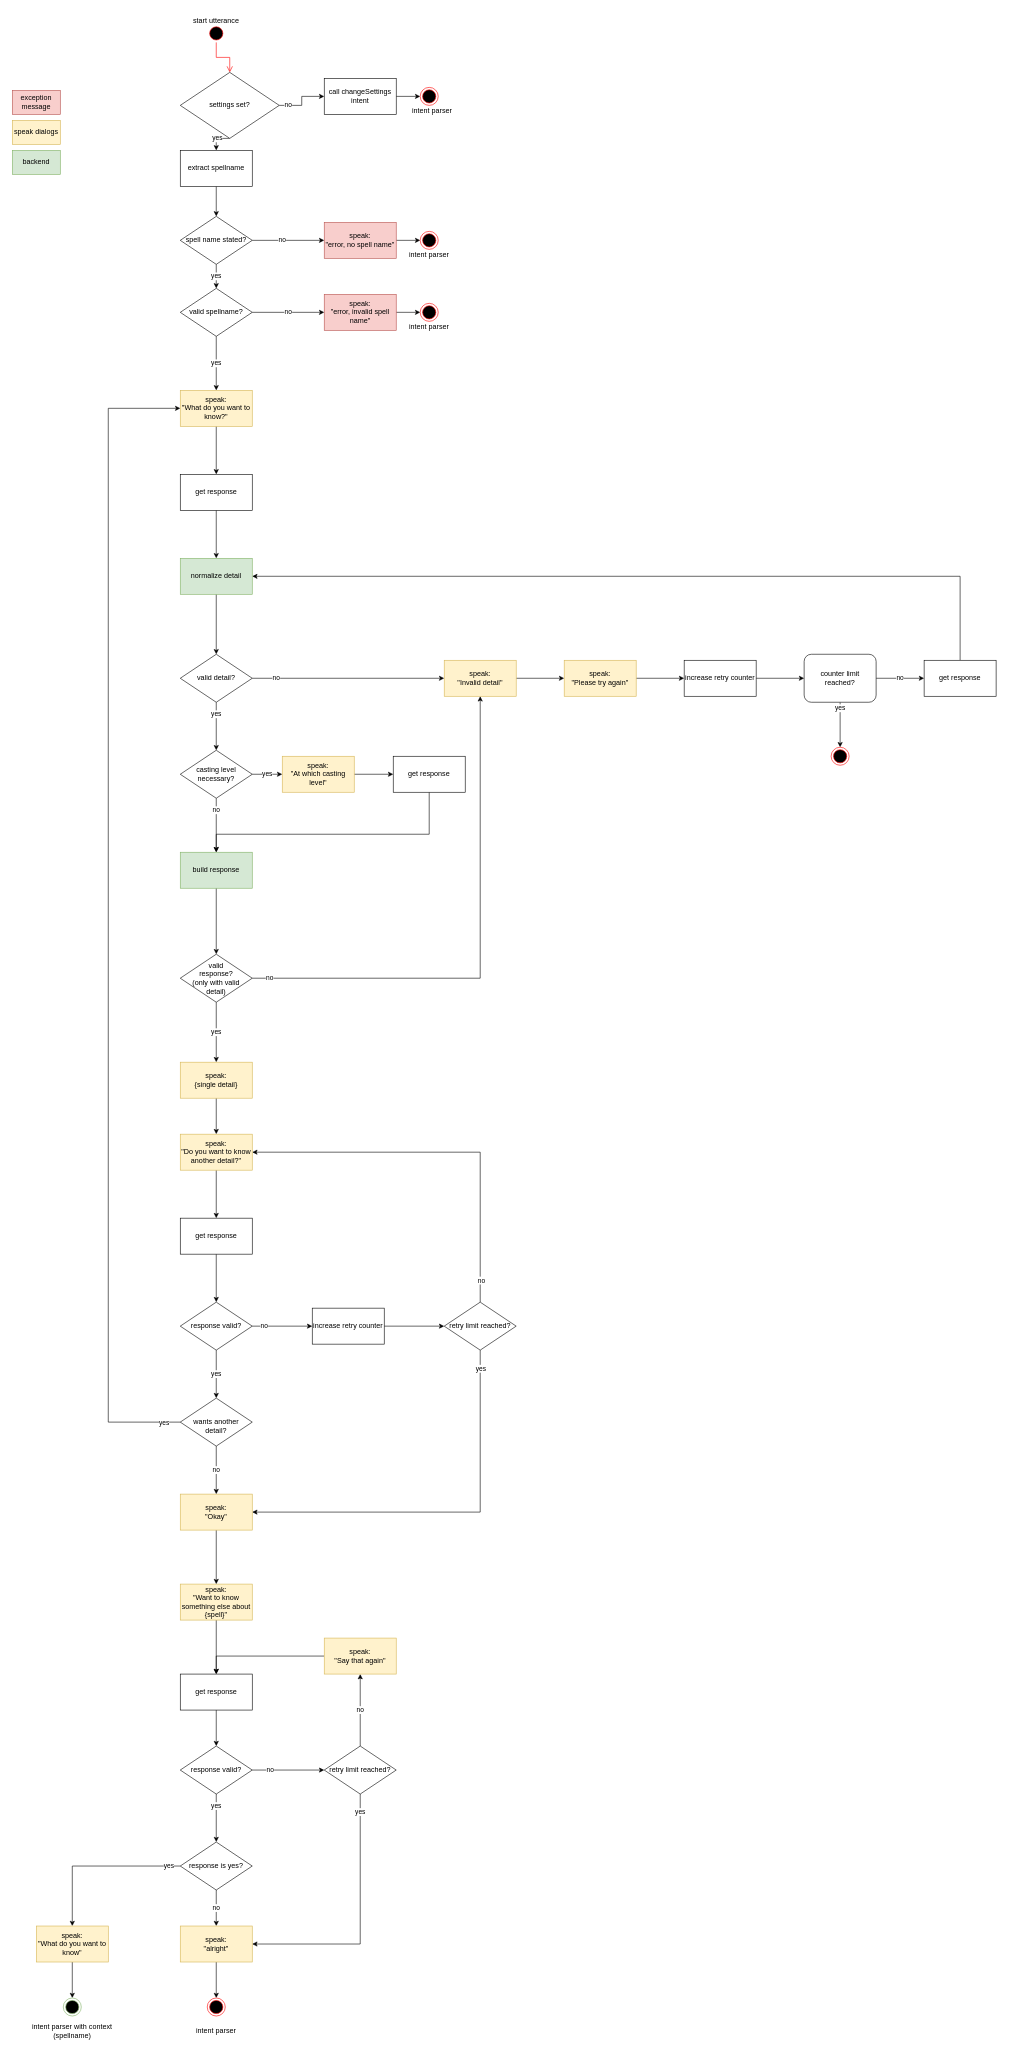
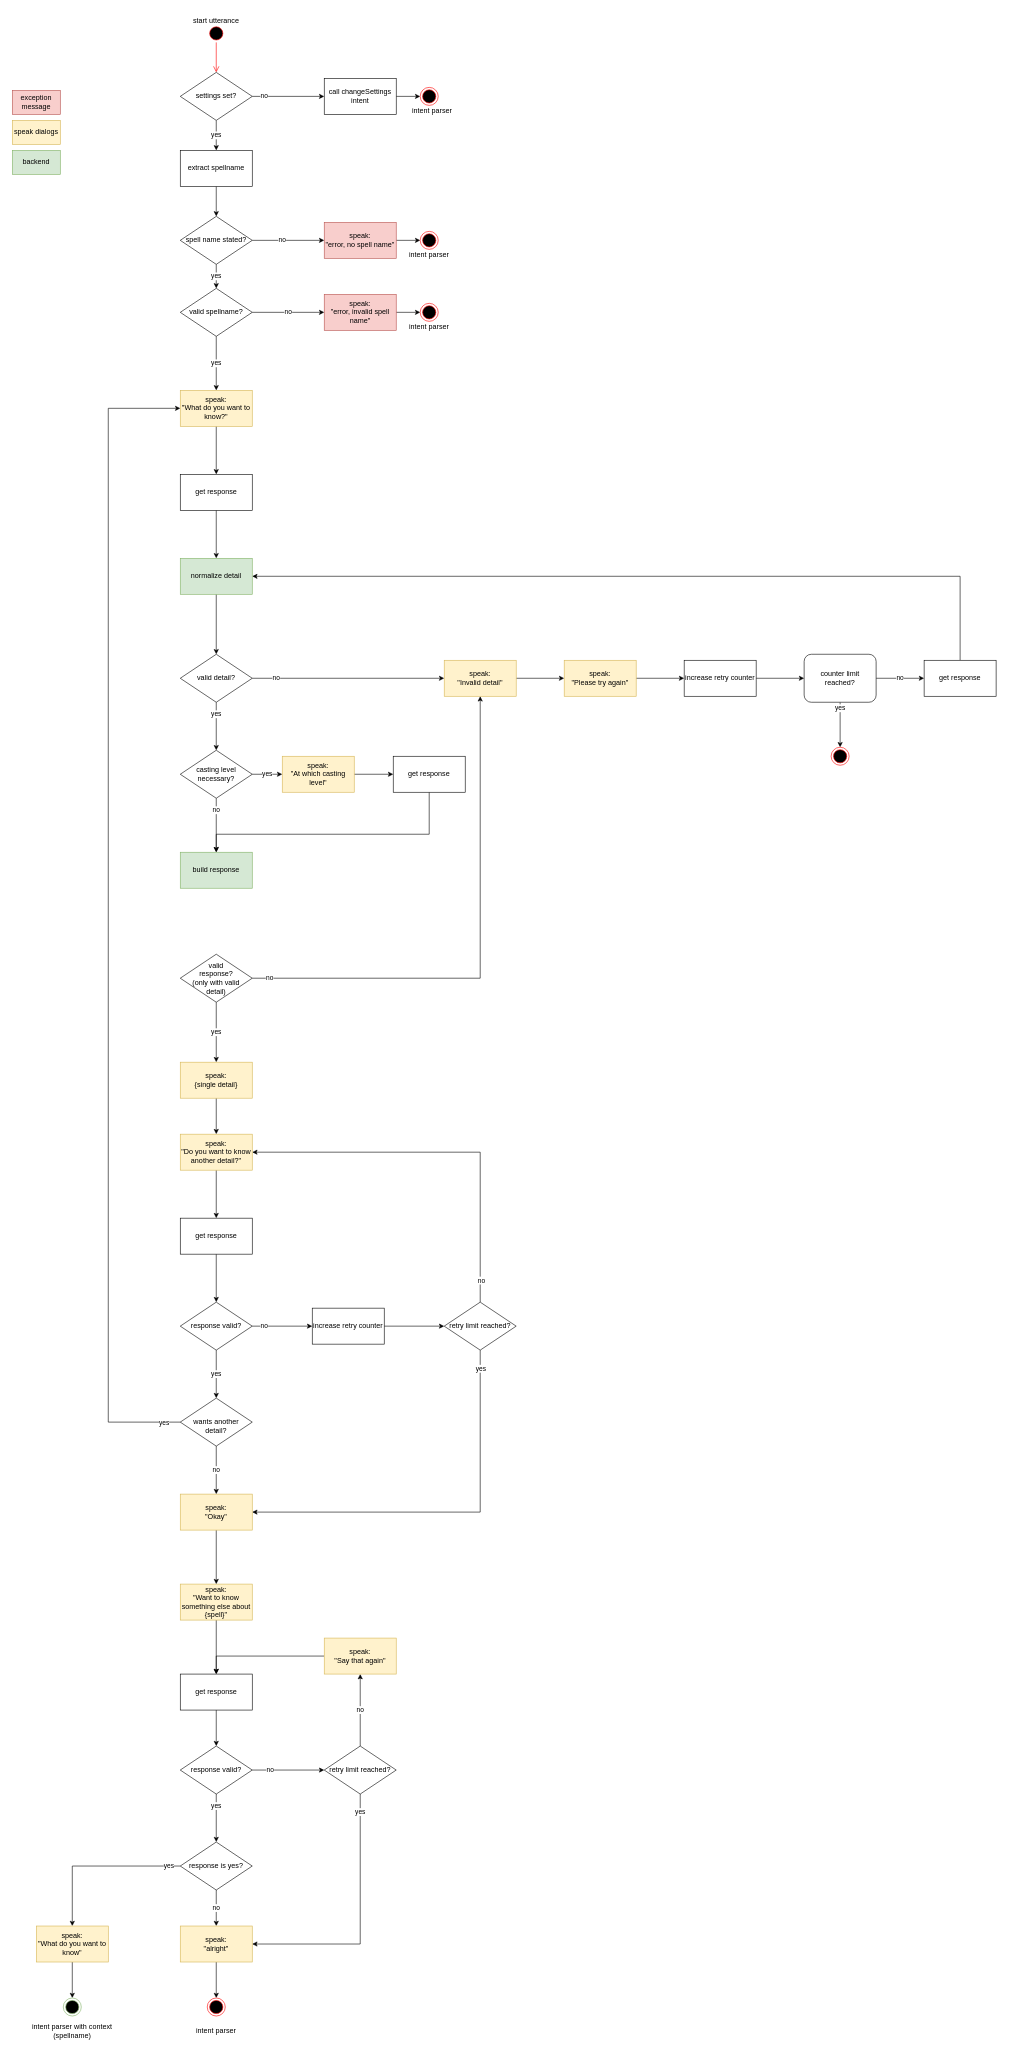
node "settings set?": size 99x66 -> 72x48
edge "build response" -> "valid response? (only with valid detail)": removed
